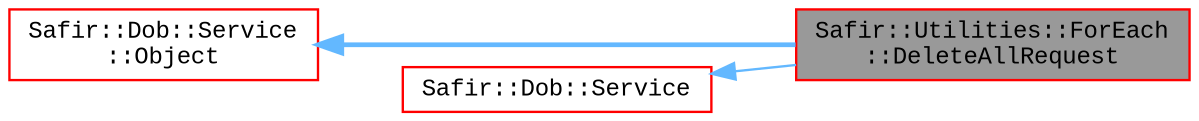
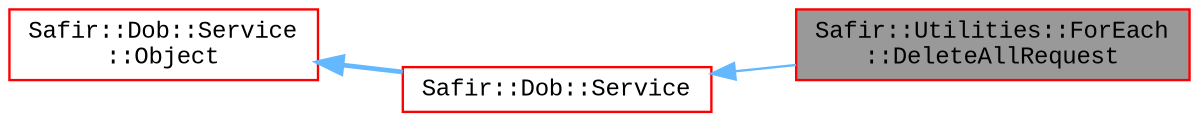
edge "Safir::Utilities::ForEach ::DeleteAllRequest" -> "Safir::Dob::Service ::Object": now "Safir::Dob::Service" -> "Safir::Dob::Service ::Object"
